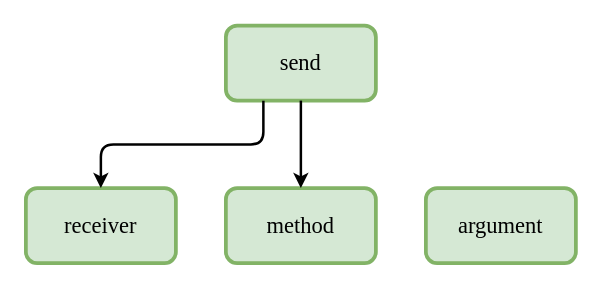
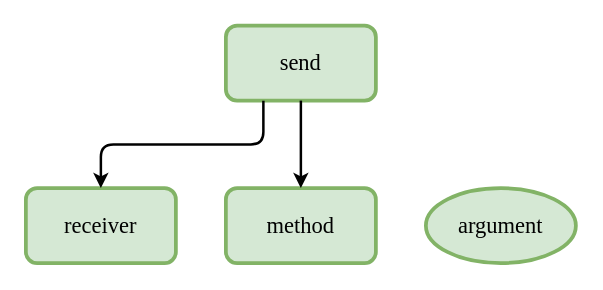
node "argument": shape rounded rectangle -> ellipse
